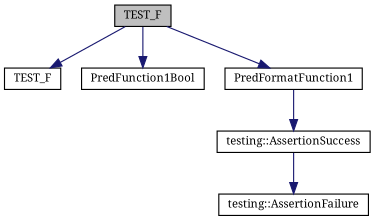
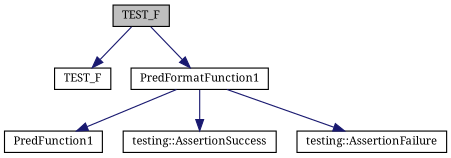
node "PredFunction1Bool": removed
node "PredFunction1": added
edge "testing::AssertionSuccess" -> "testing::AssertionFailure": now "PredFormatFunction1" -> "testing::AssertionFailure"
